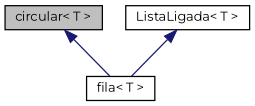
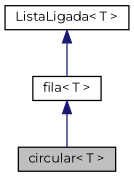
edge "fila< T >" -> "circular< T >": reversed
